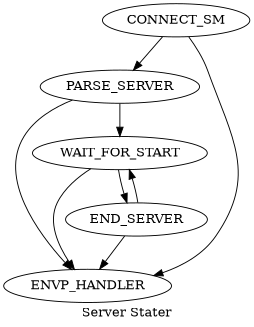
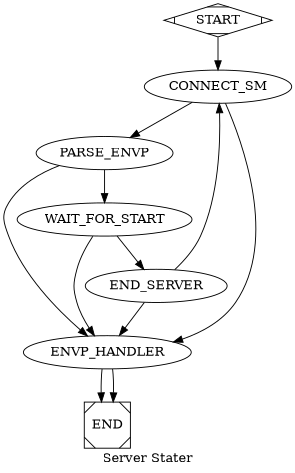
node "START": added
node "PARSE_SERVER": label "PARSE_SERVER" -> "PARSE_ENVP"
edge "END_SERVER" -> "WAIT_FOR_START": now "END_SERVER" -> "CONNECT_SM"
node "END": added
